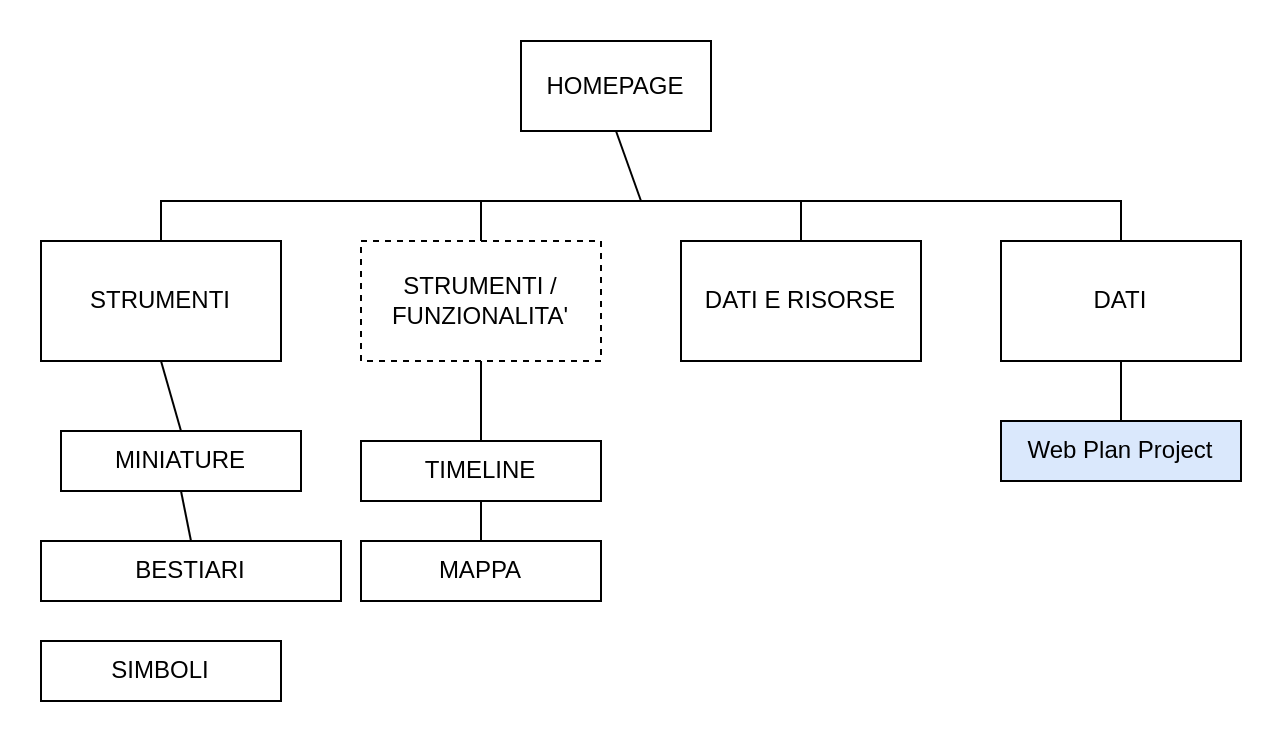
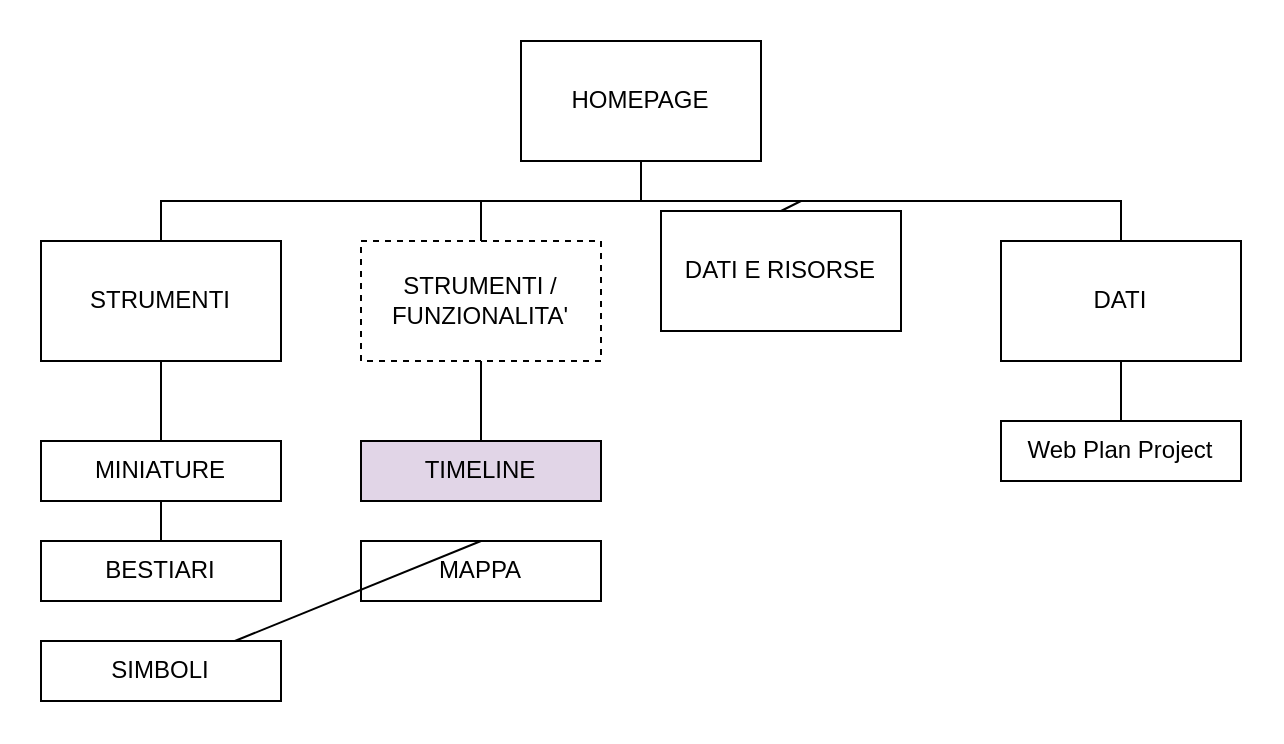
node "HOMEPAGE": size 190x90 -> 240x120
node "DATI E RISORSE": moved (801, 301) -> (781, 271)
node "Web Plan Project": fillcolor #dae8fc -> #ffffff
node "MINIATURE": moved (181, 461) -> (161, 471)
node "TIMELINE": fillcolor #ffffff -> #e1d5e7
edge "TIMELINE" -- "MAPPA": now "SIMBOLI" -- "MAPPA"
node "BESTIARI": size 300x60 -> 240x60
